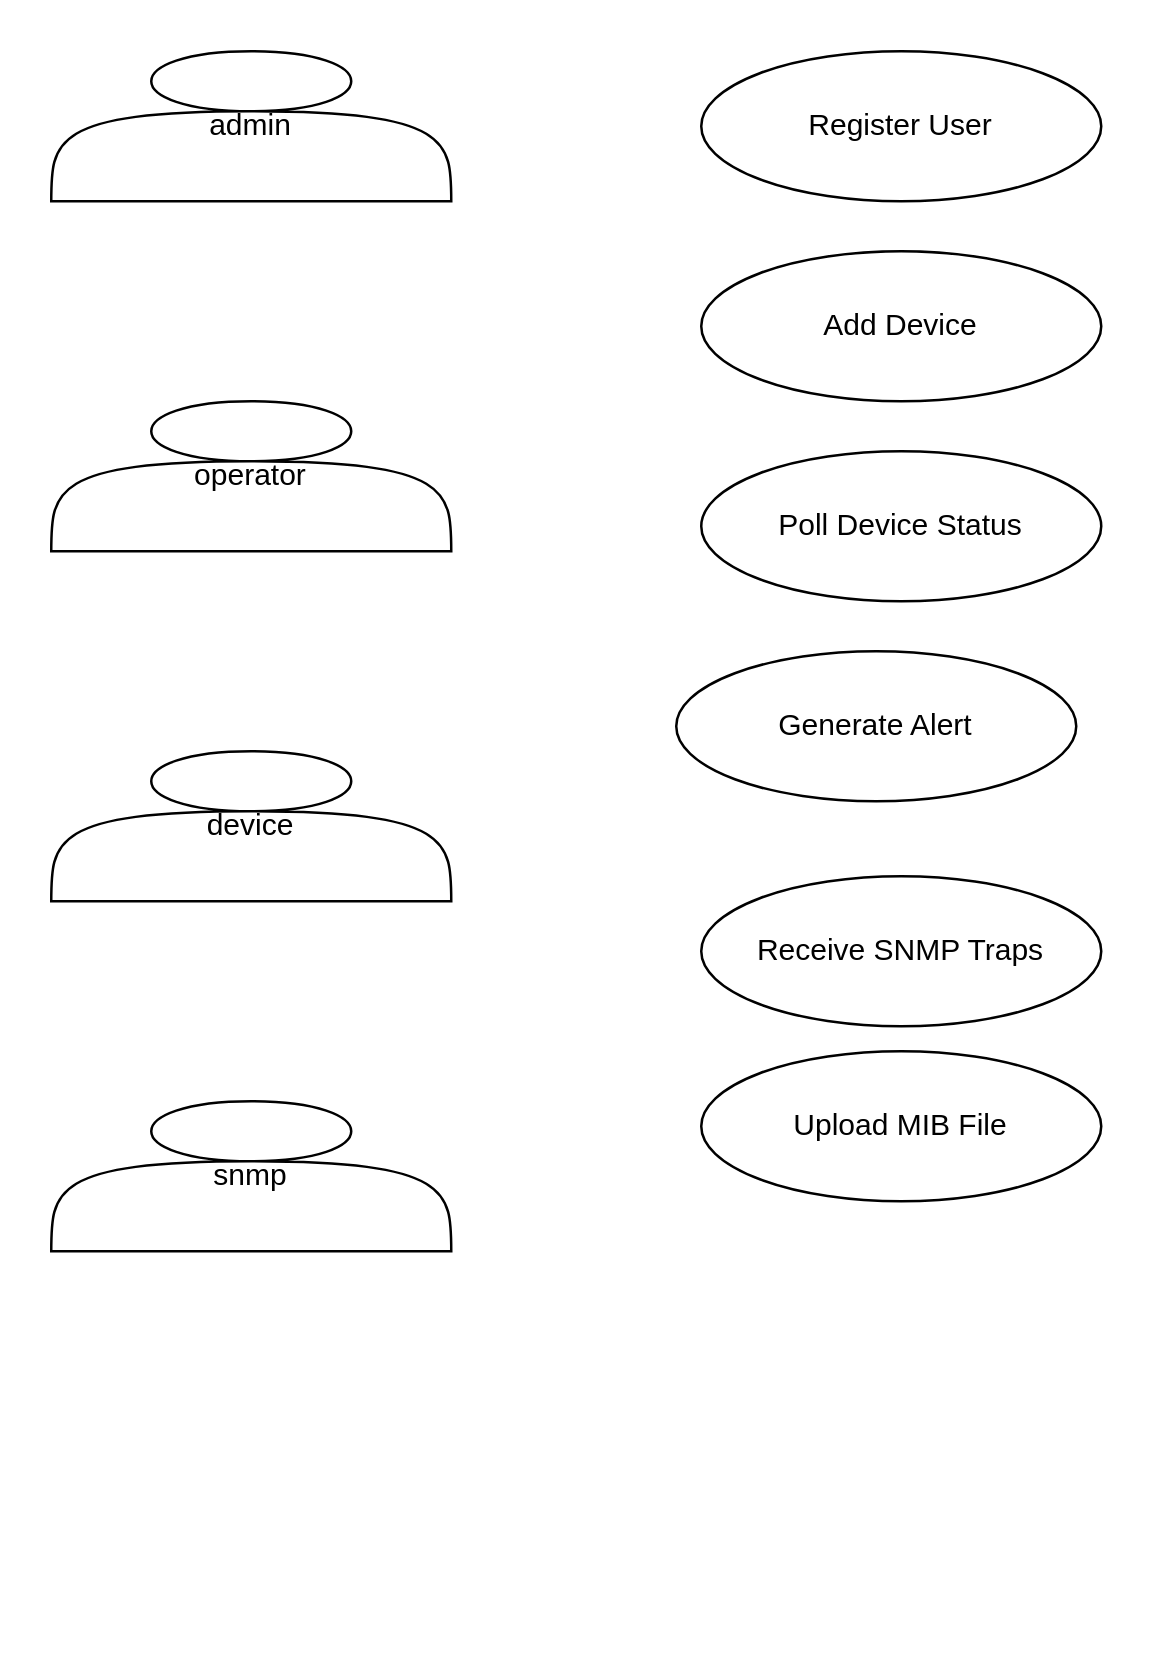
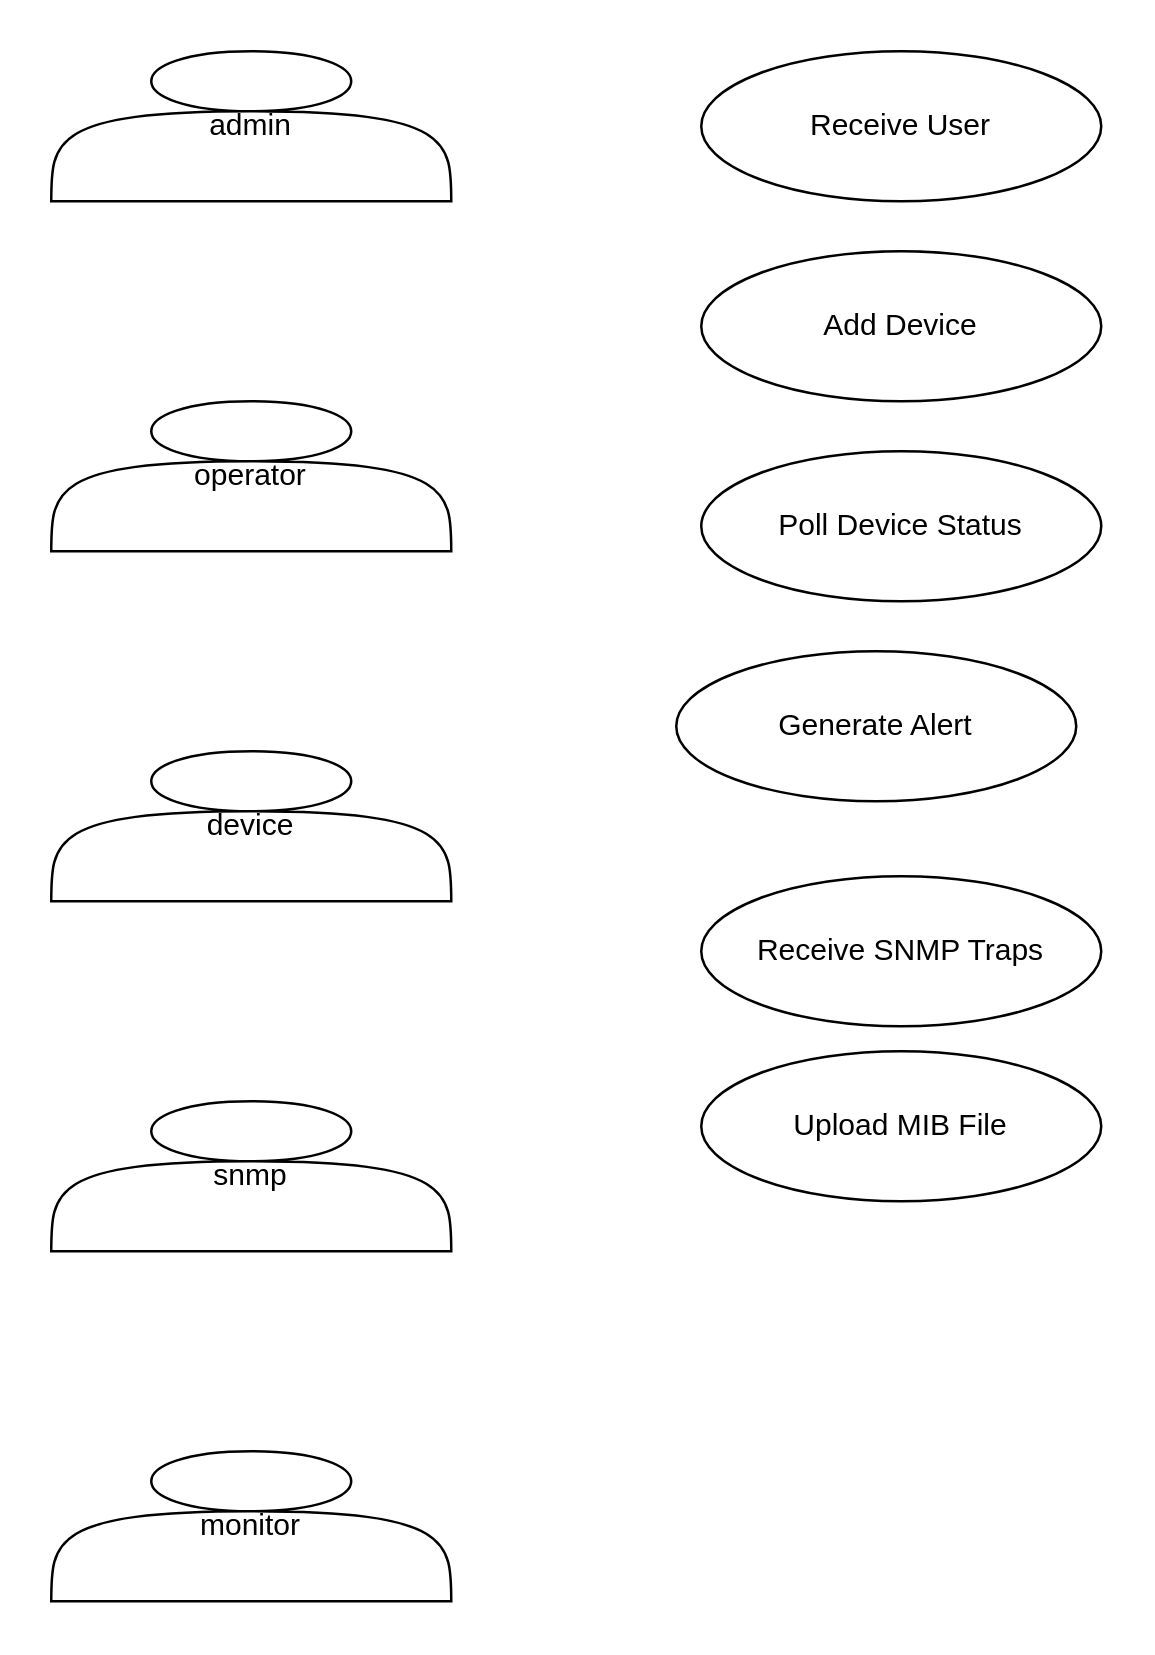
node "Register User": label "Register User" -> "Receive User"
node "monitor": added
